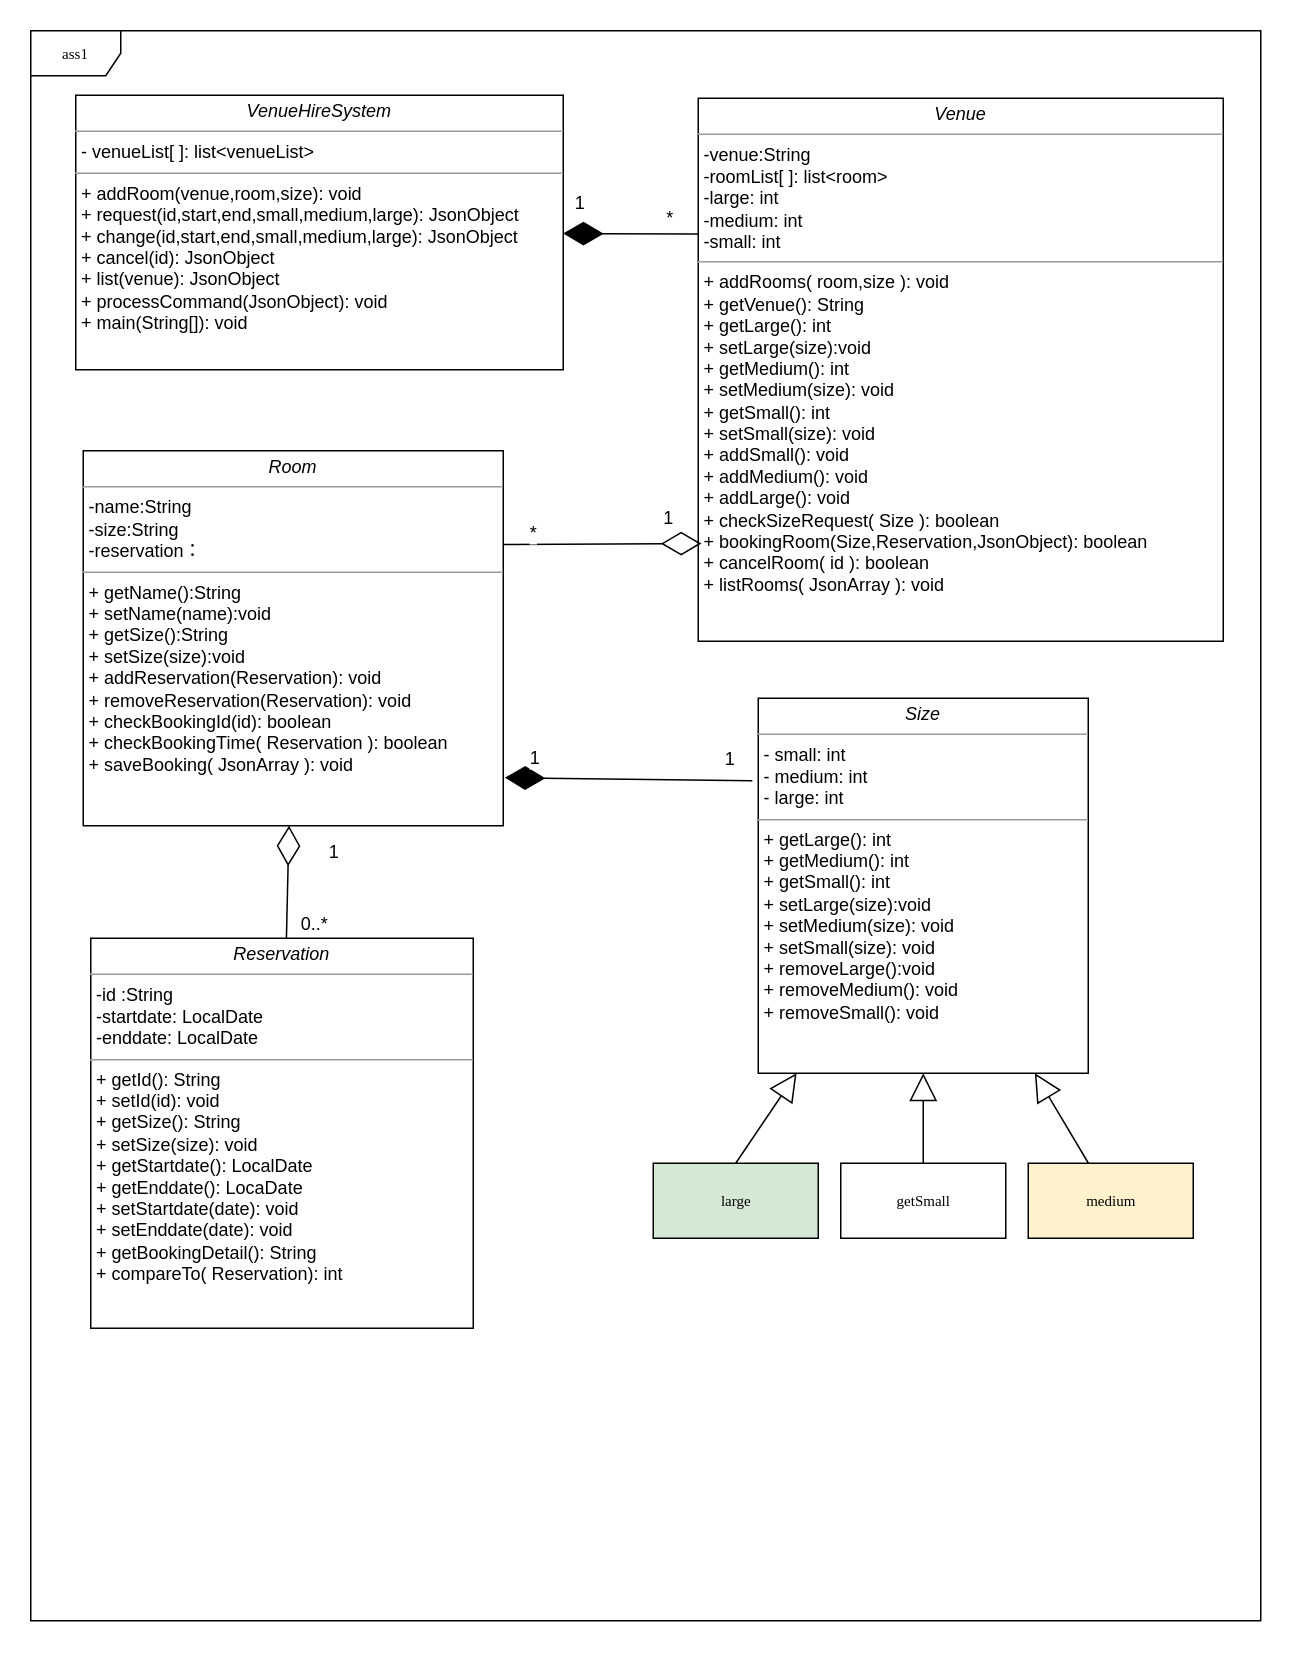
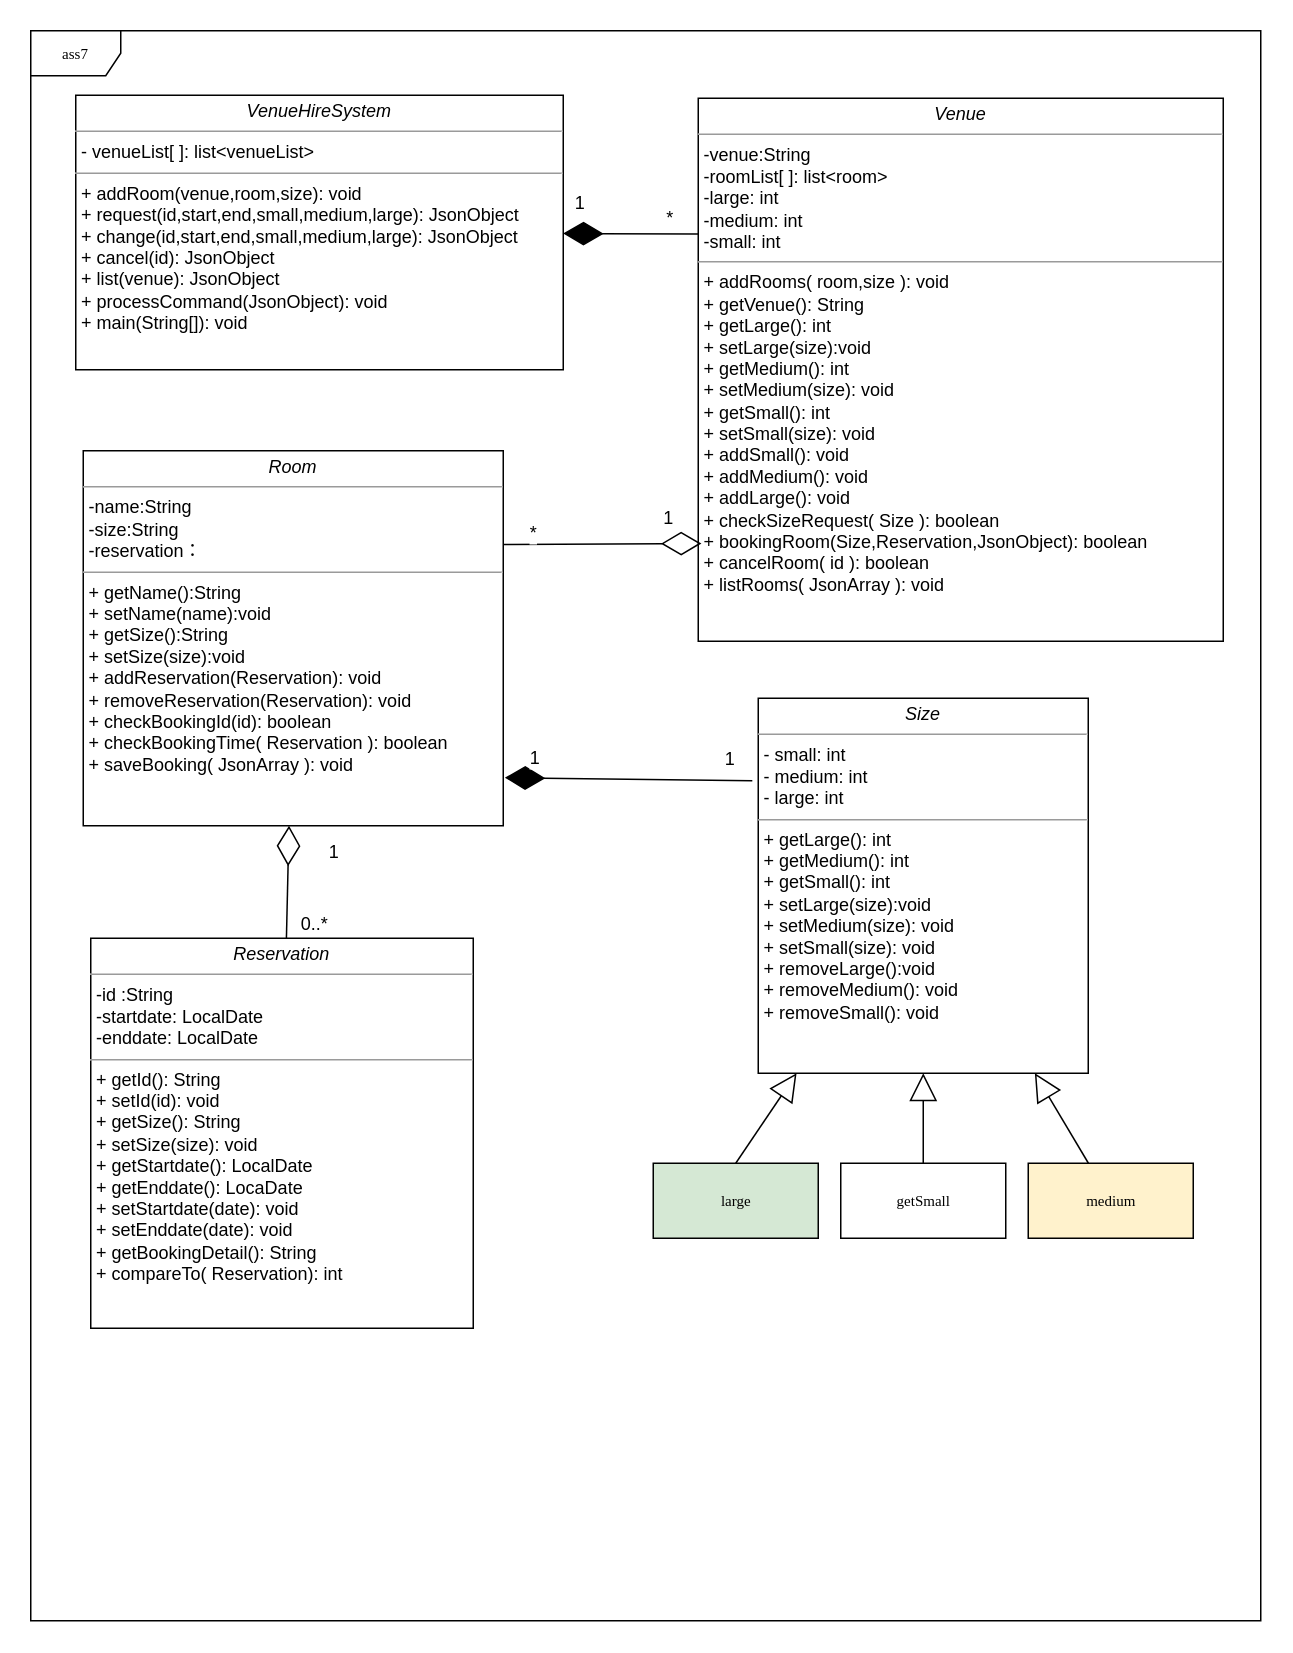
node "ass1": label "ass1" -> "ass7"
